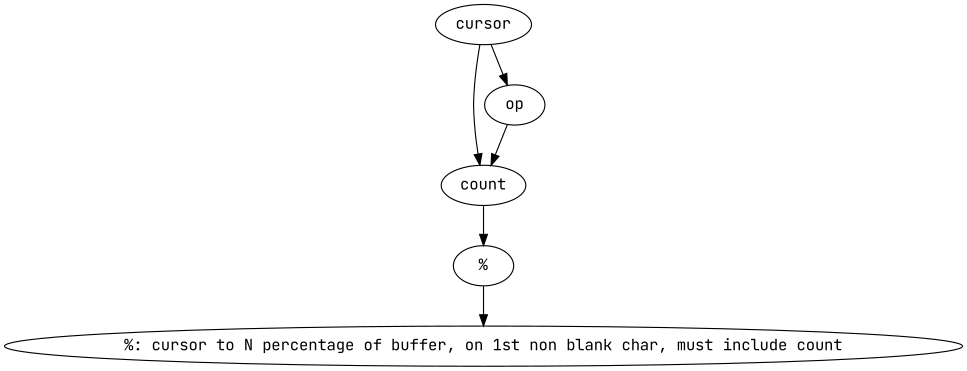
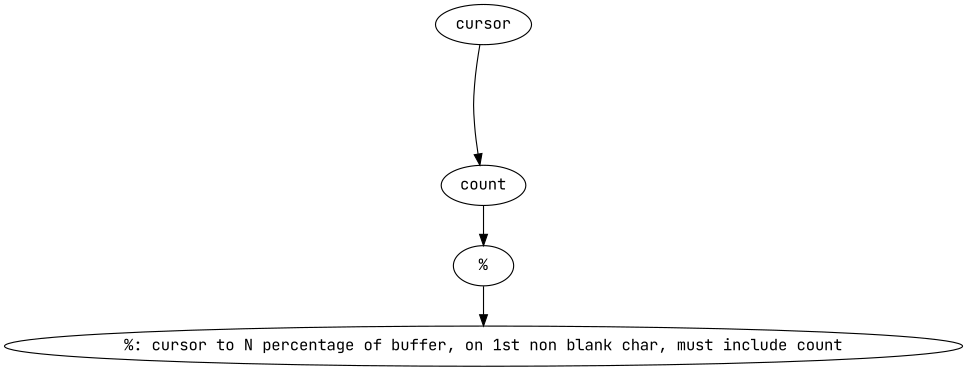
node "op": removed
